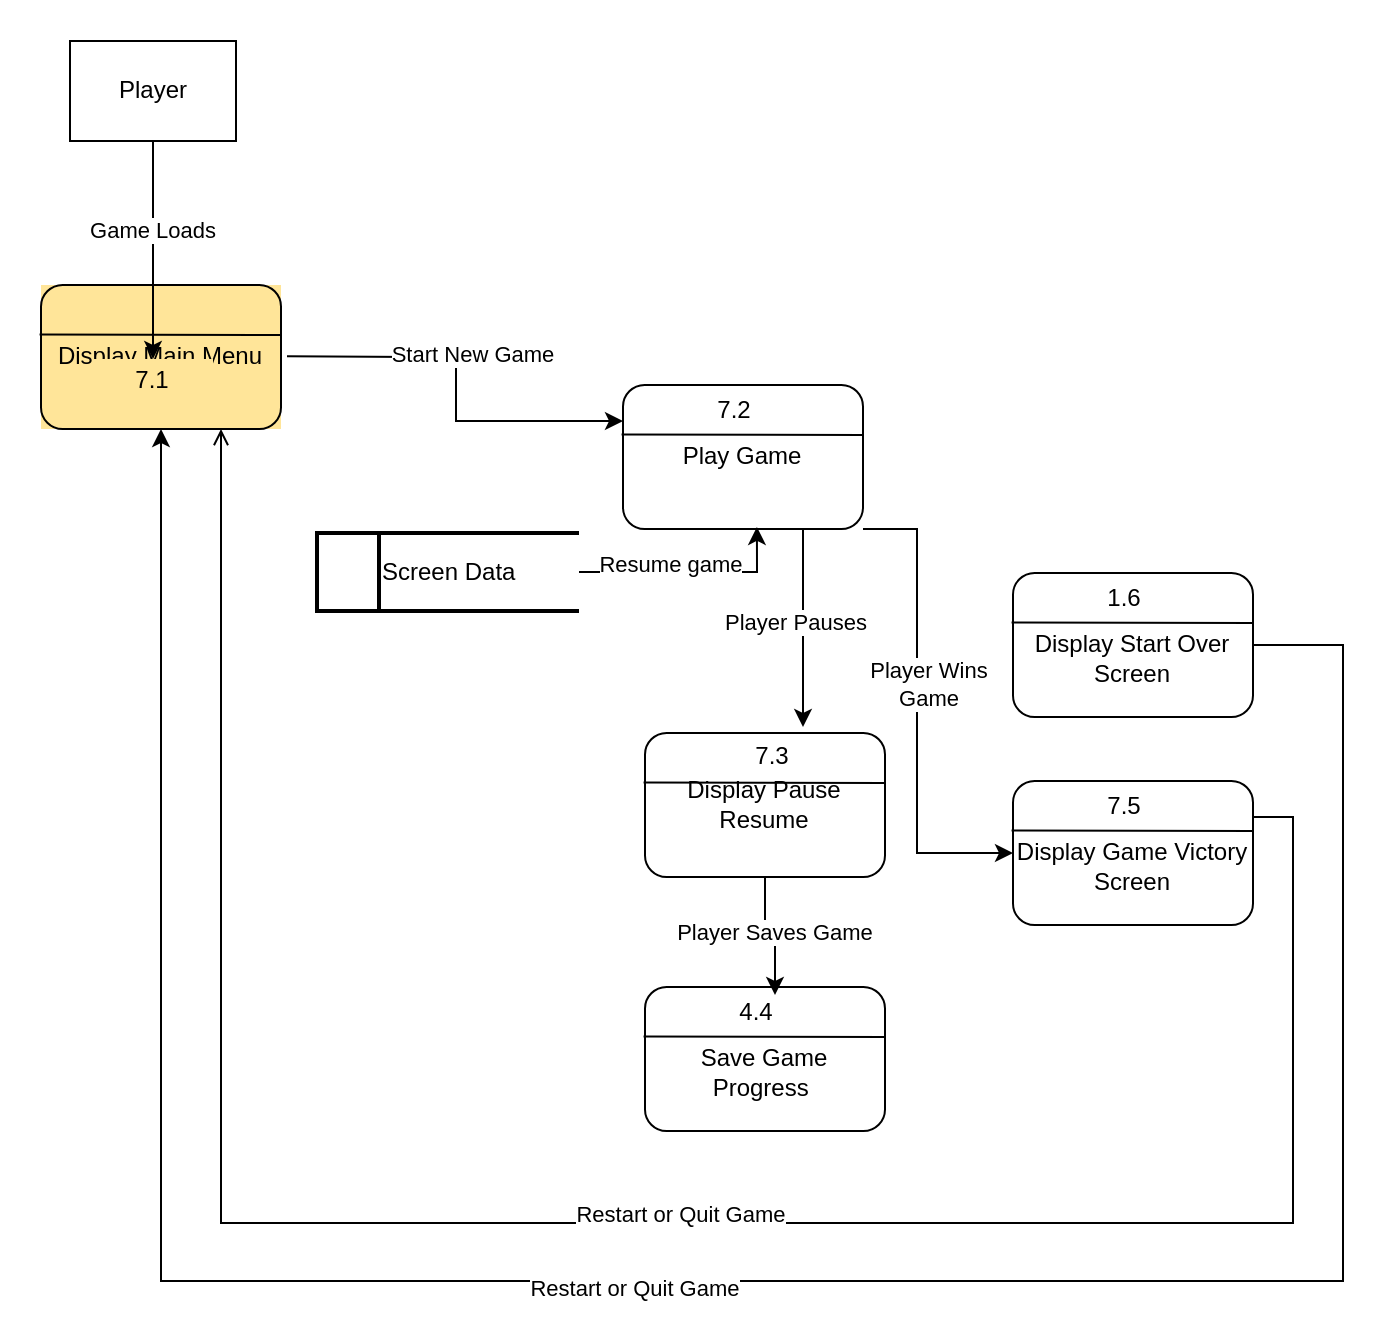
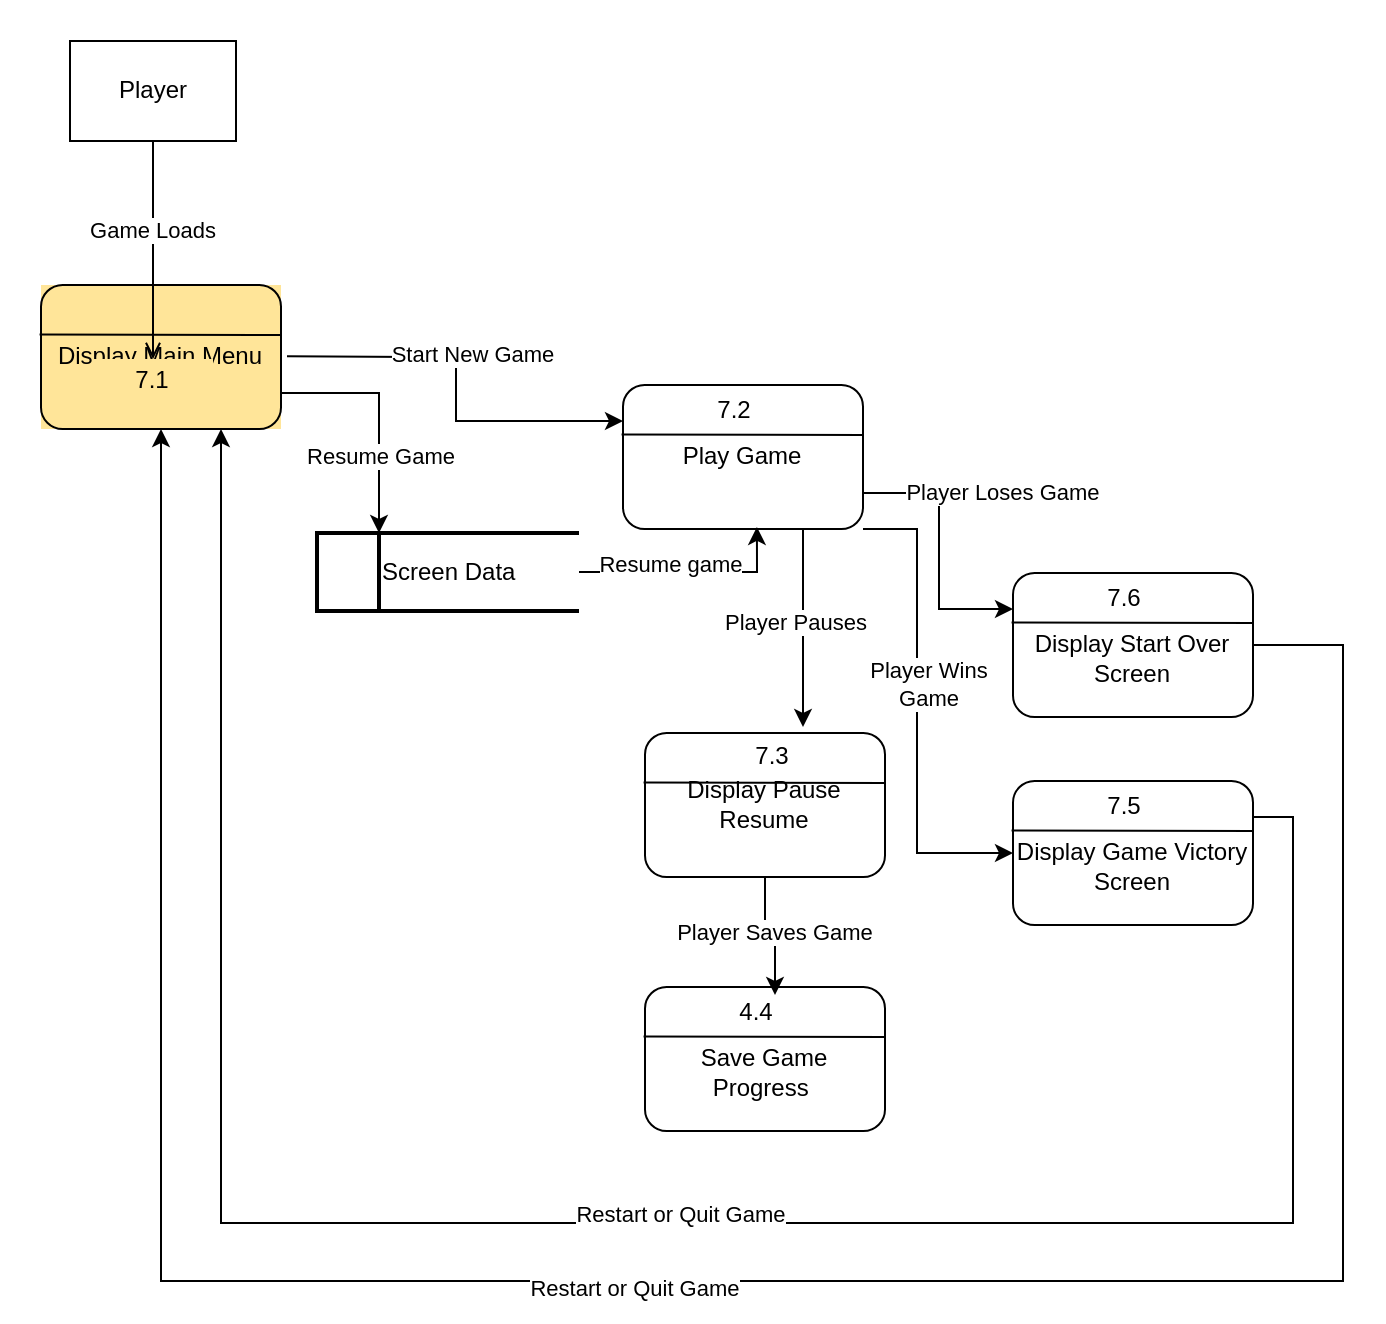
edge "Player" -> "7.1": arrowhead classic -> open
edge "Display Main Menu" -> "Screen Data": added, label "Resume Game"
edge "Display Game Victory Screen" -> "Display Main Menu": arrowhead open -> classic
edge "Play Game" -> "Display Start Over Screen": added, label "Player Loses Game"
node "1.6": label "1.6" -> "7.6"
